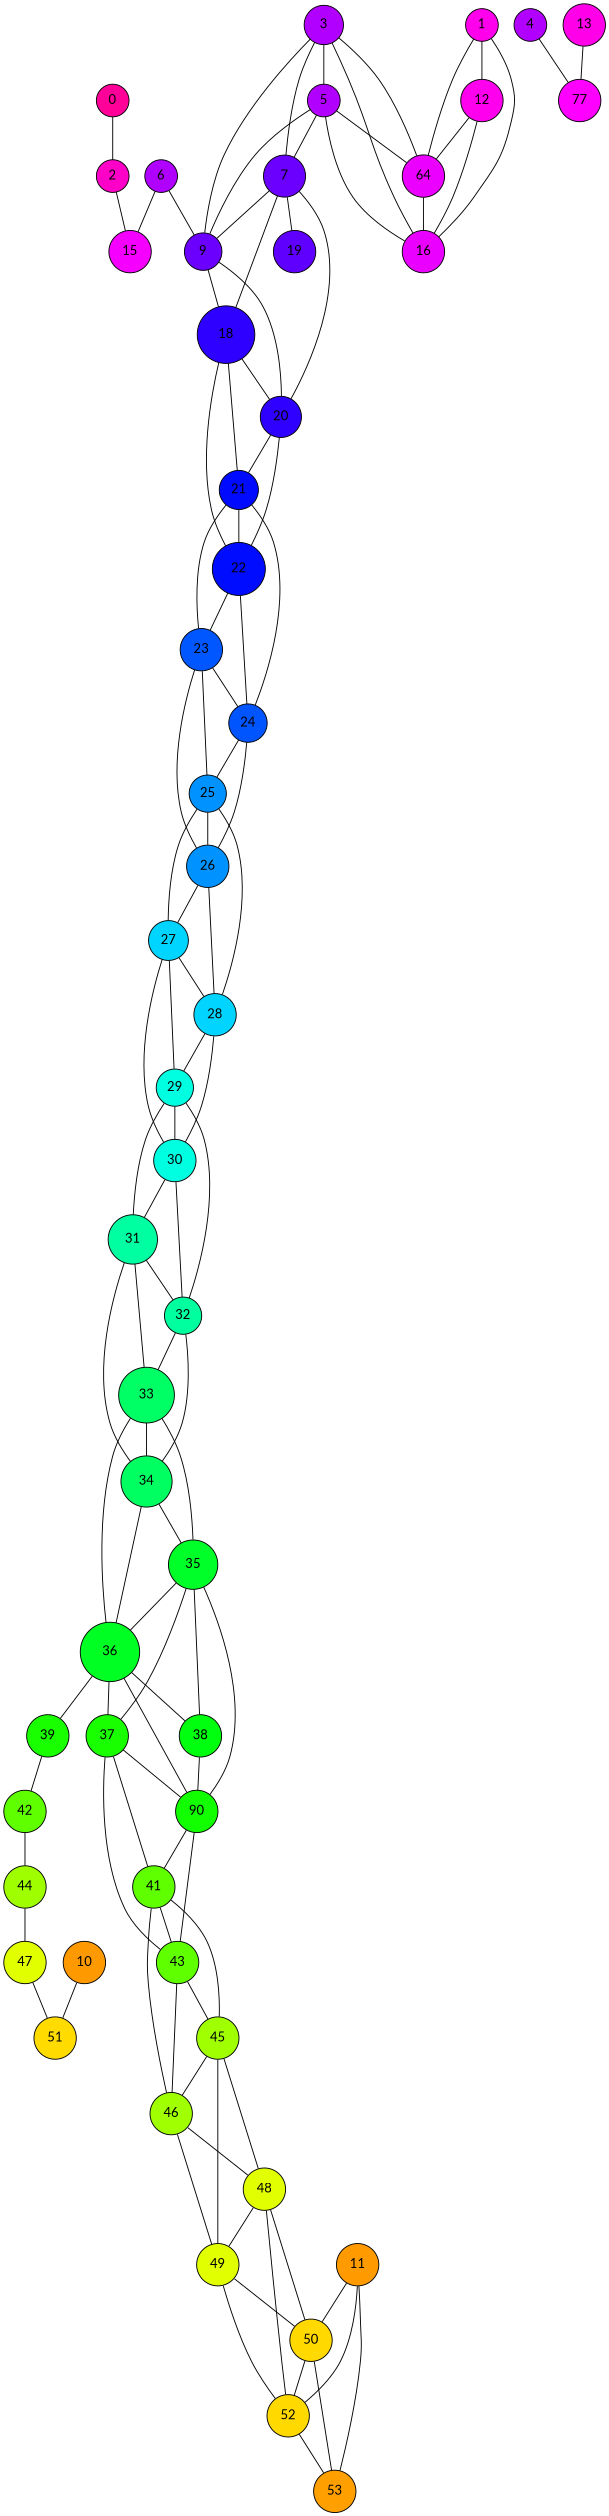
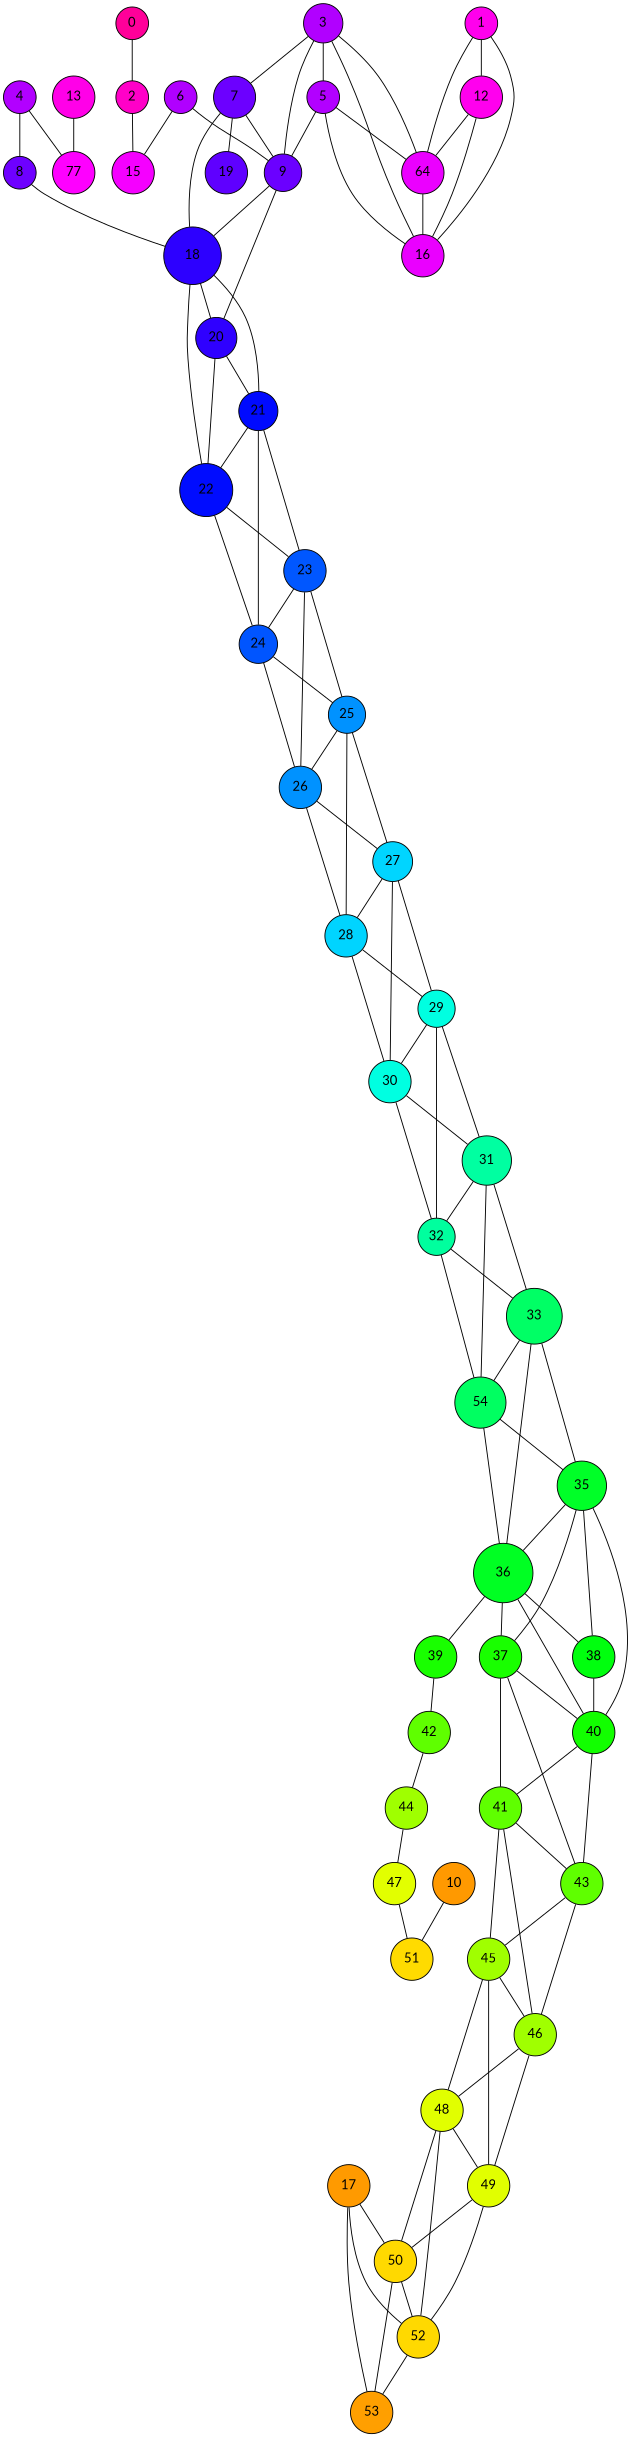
edge "5" -- "7": removed
node "8": added
edge "7" -- "20": removed
node "34": label "34" -> "54"
node "90": label "90" -> "40"
node "11": label "11" -> "17"
